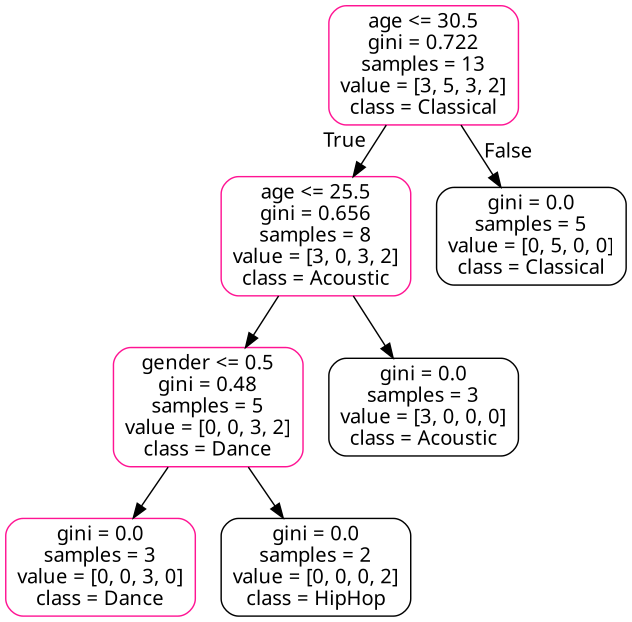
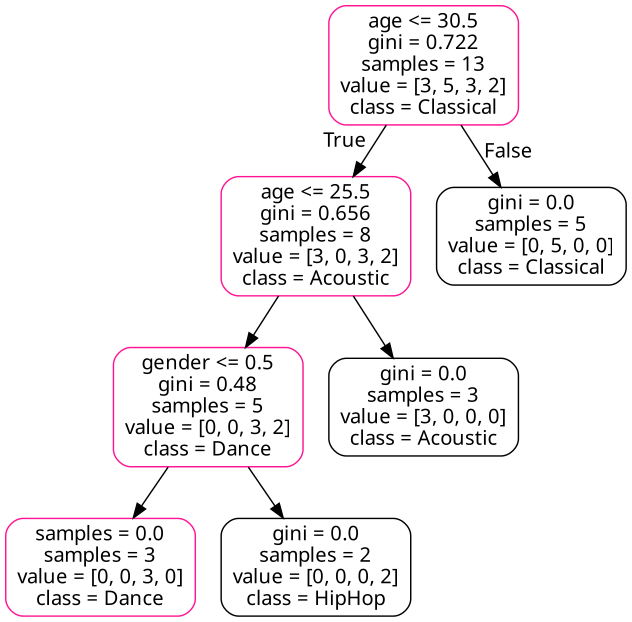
node "gini = 0.0 samples = 3 value = [0, 0, 3, 0] class = Dance": label "gini = 0.0 samples = 3 value = [0, 0, 3, 0] class = Dance" -> "samples = 0.0 samples = 3 value = [0, 0, 3, 0] class = Dance"
